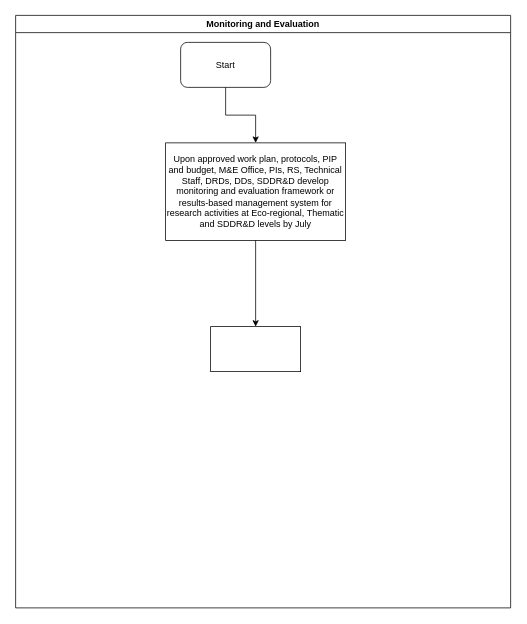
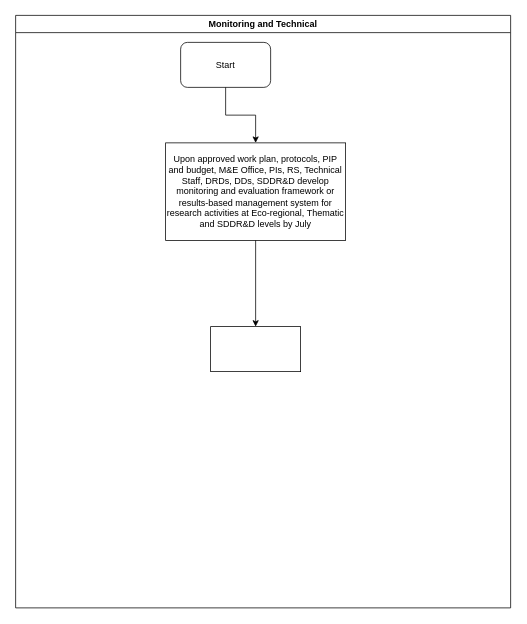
node "Monitoring and Evaluation": label "Monitoring and Evaluation" -> "Monitoring and Technical"
